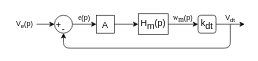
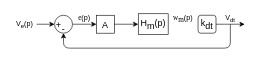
edge "Hm(p)" -> "kdt": removed
